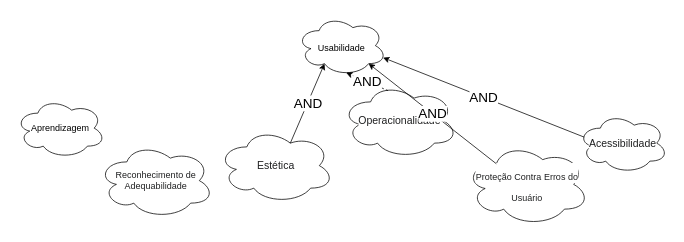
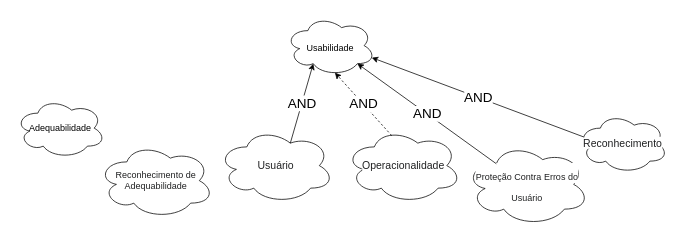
node "Usabilidade": moved (342, 45) -> (330, 45)
node "Operacionalidade": moved (400, 120) -> (403, 165)
node "Aprendizagem": label "Aprendizagem" -> "Adequabilidade"
node "Acessibilidade": label "Acessibilidade" -> "Reconhecimento"
node "Estética": label "Estética" -> "Usuário"
